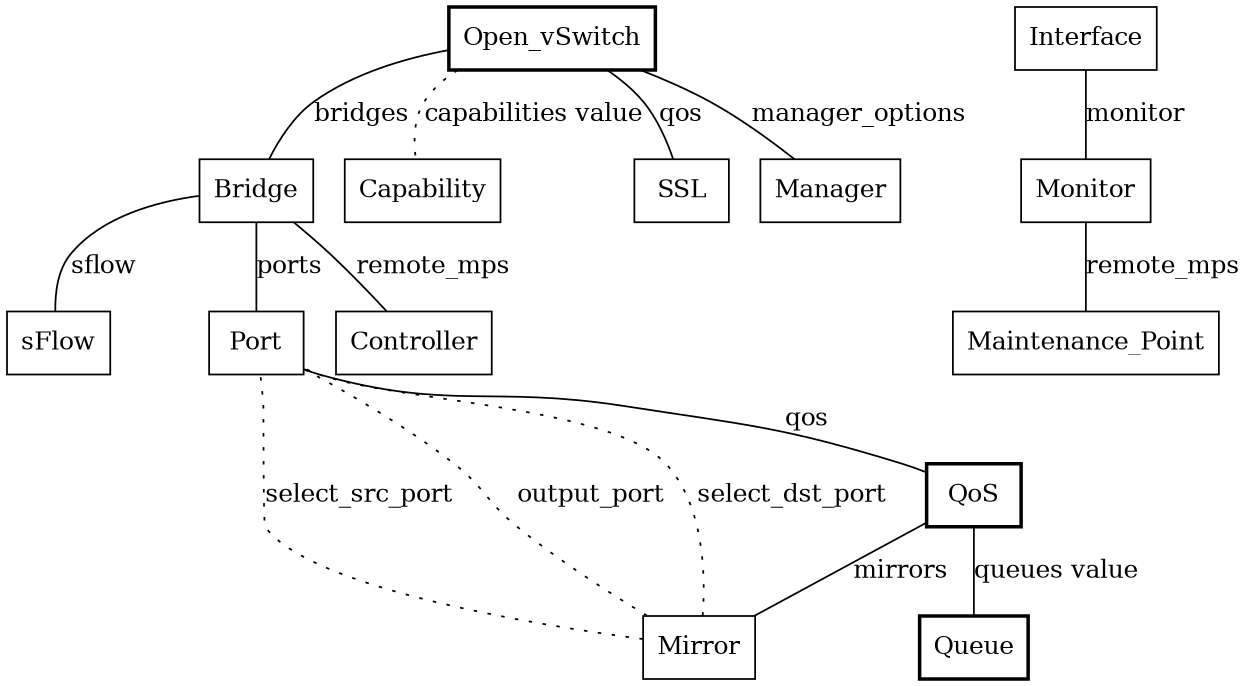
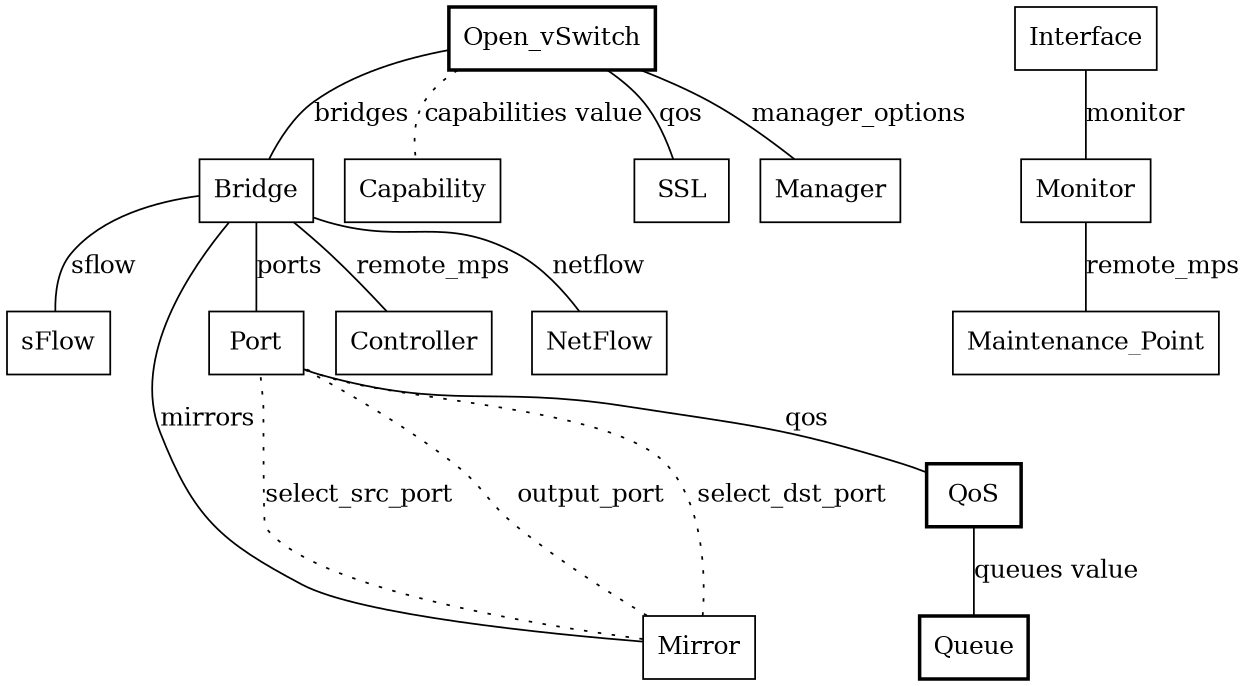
node "NetFlow": added
edge "QoS" -- "Mirror": now "Bridge" -- "Mirror"
